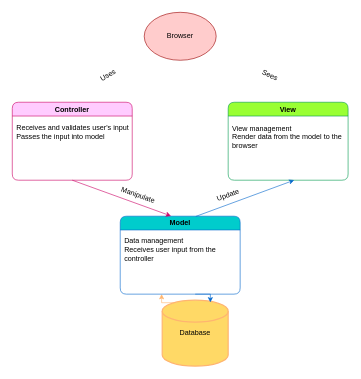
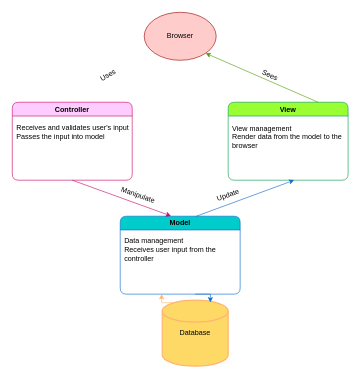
edge "View" -> "Browser": added
